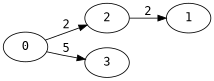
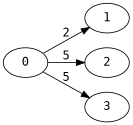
edge "2" -> "1": now "0" -> "1"
edge "0" -> "2": label "2" -> "5"
